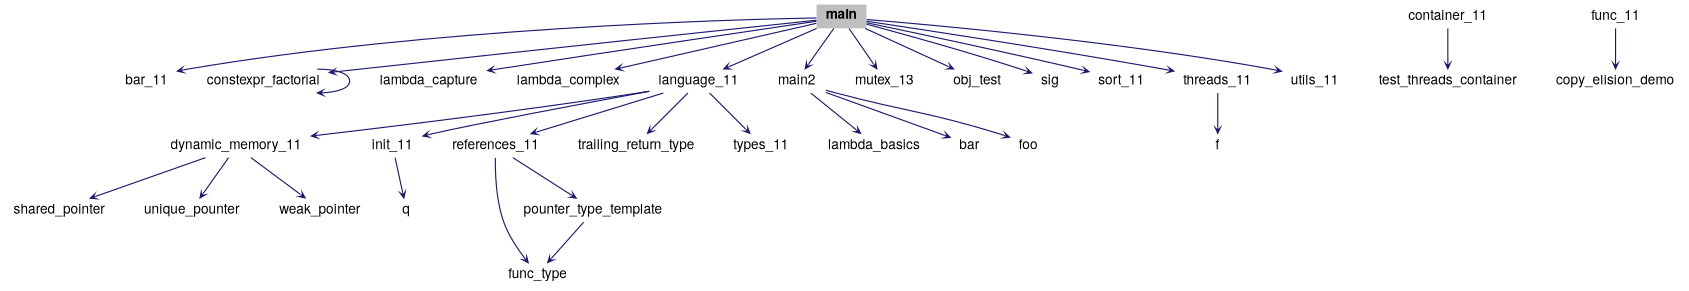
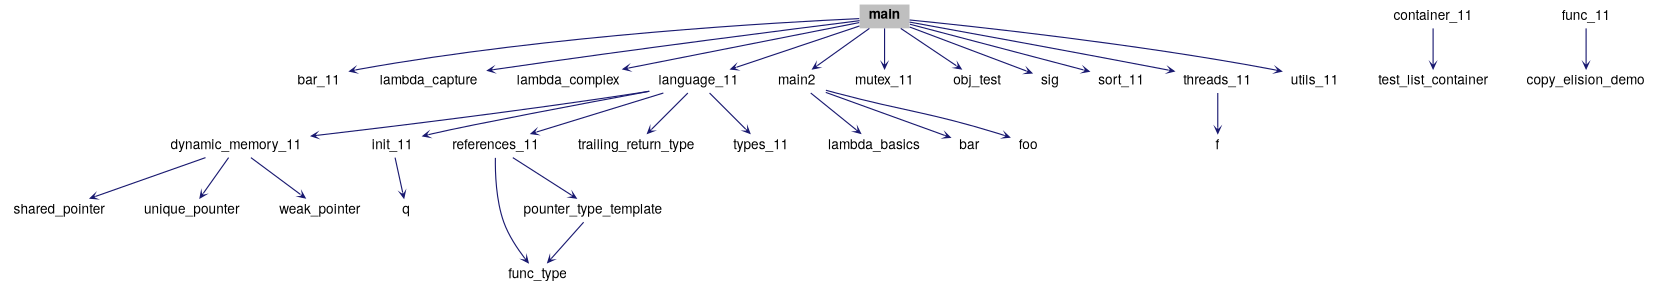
node "constexpr_factorial": removed
node "mutex_13": label "mutex_13" -> "mutex_11"
node "test_threads_container": label "test_threads_container" -> "test_list_container"
